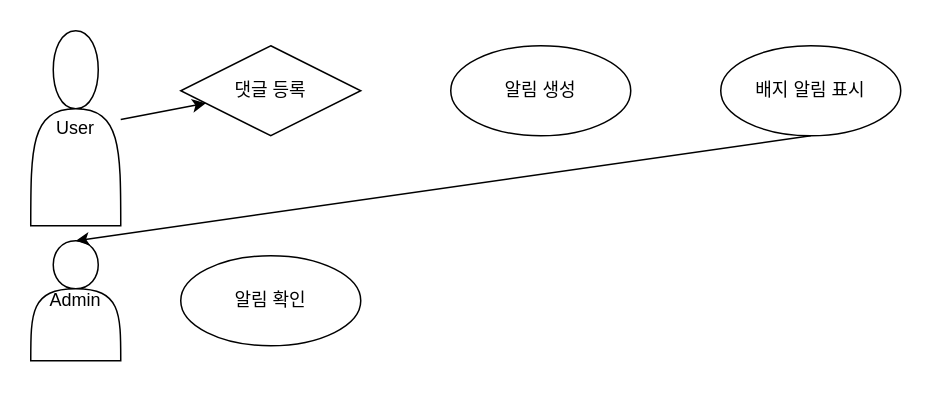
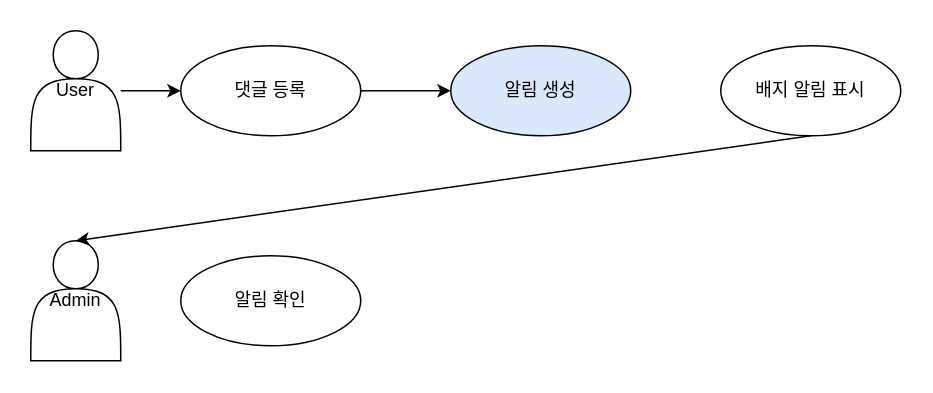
node "댓글 등록": shape diamond -> ellipse
edge "댓글 등록" -> "알림 생성": added
node "알림 생성": fillcolor #ffffff -> #dae8fc
node "User": size 90x195 -> 90x120
